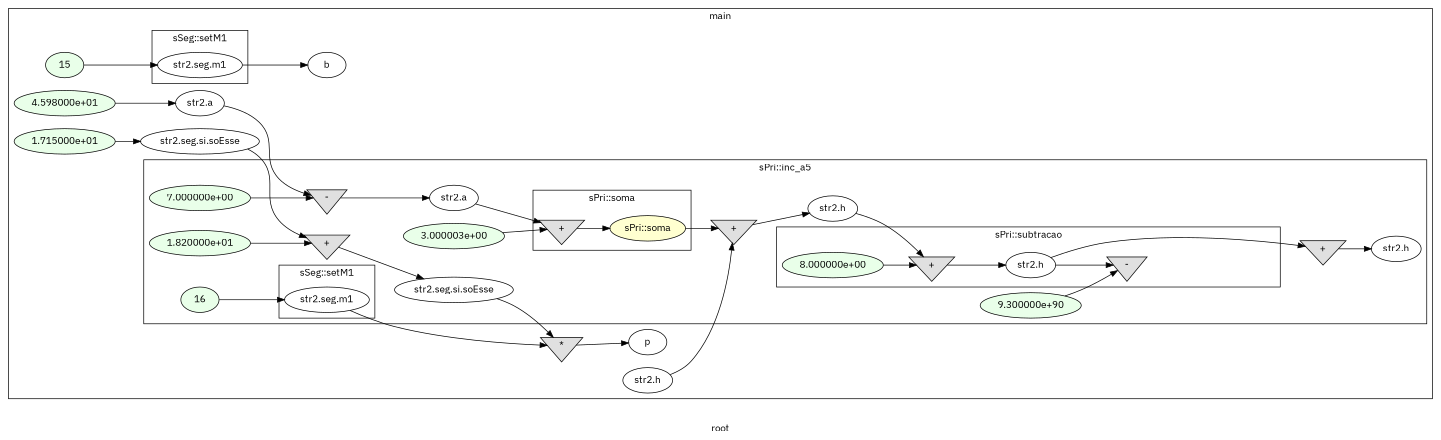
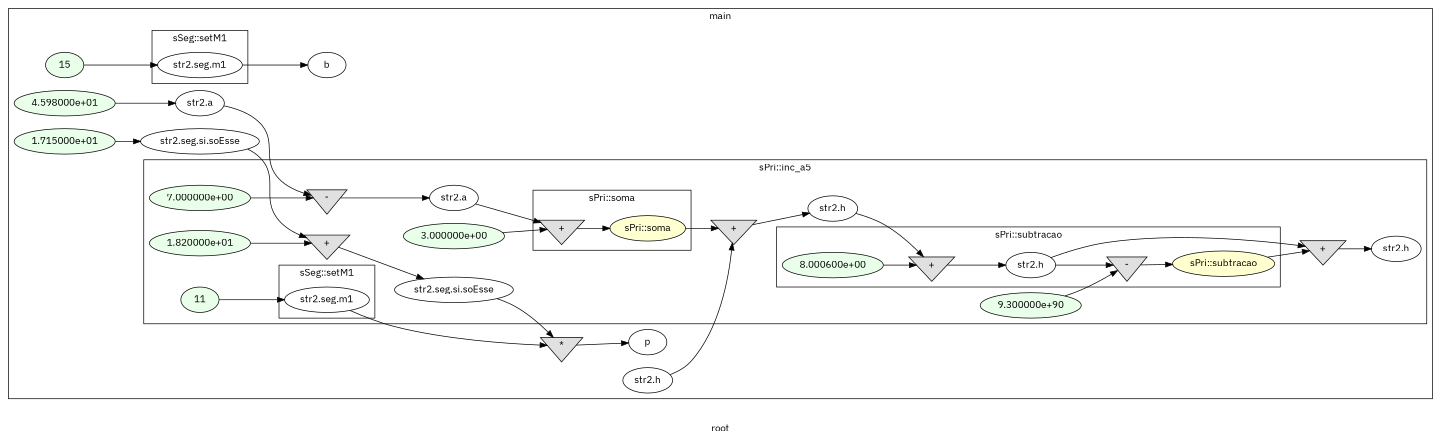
node "3.000003e+00": label "3.000003e+00" -> "3.000000e+00"
node "sPri::subtracao": added
node "8.000000e+00": label "8.000000e+00" -> "8.000600e+00"
node "16": label "16" -> "11"
